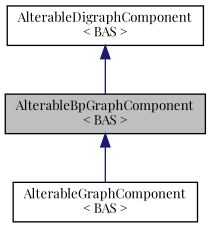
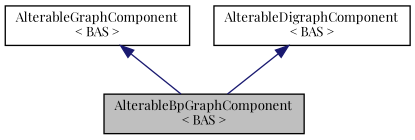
edge "AlterableGraphComponent < BAS >" -> "AlterableBpGraphComponent < BAS >": reversed
